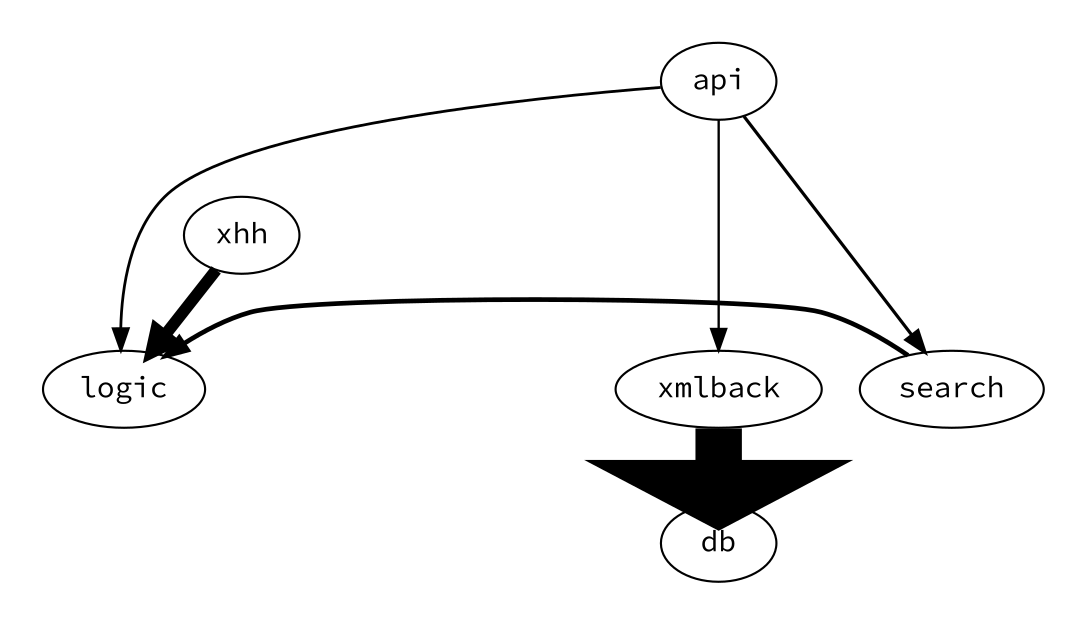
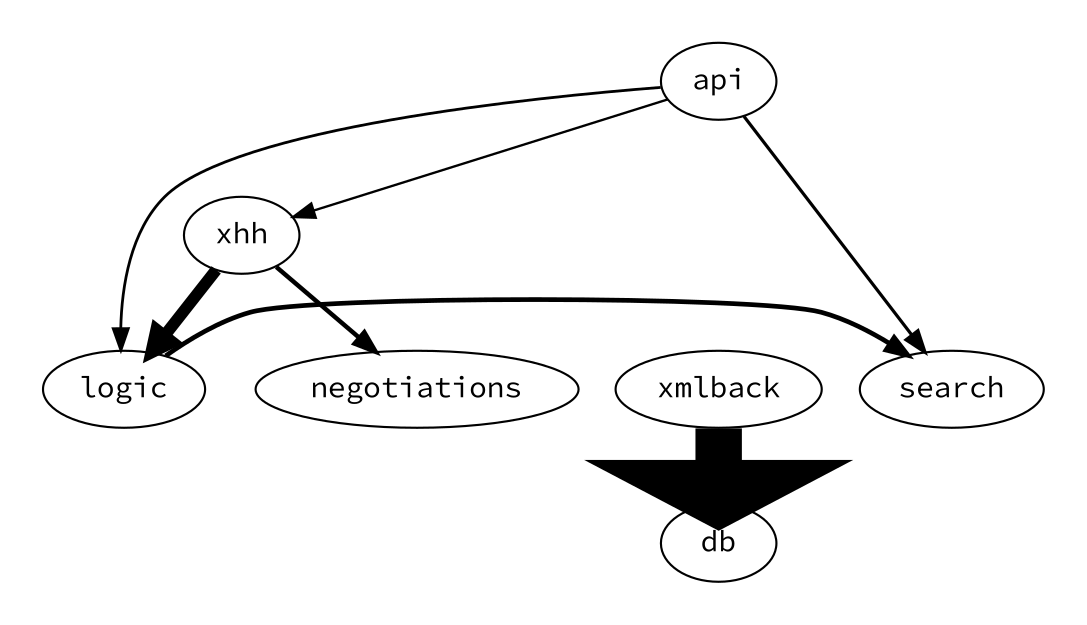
edge "api" -> "xmlback": now "api" -> "xhh"
edge "search" -> "logic": reversed
node "negotiations": added
